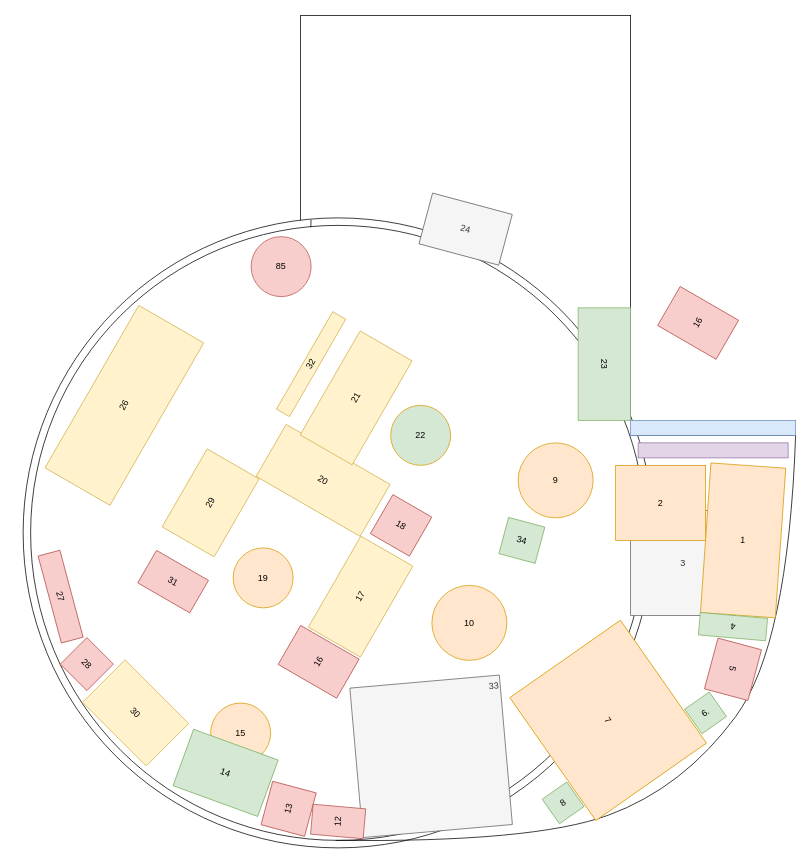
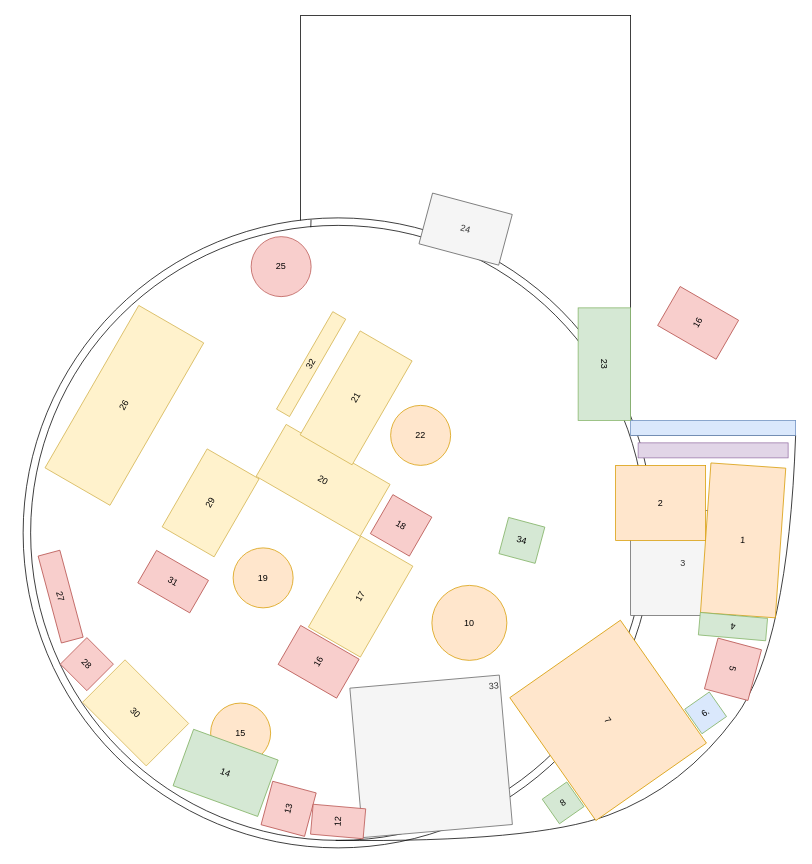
node "85": label "85" -> "25"
node "22": fillcolor #d5e8d4 -> #ffe6cc
node "9": removed
node "6.": fillcolor #d5e8d4 -> #dae8fc
